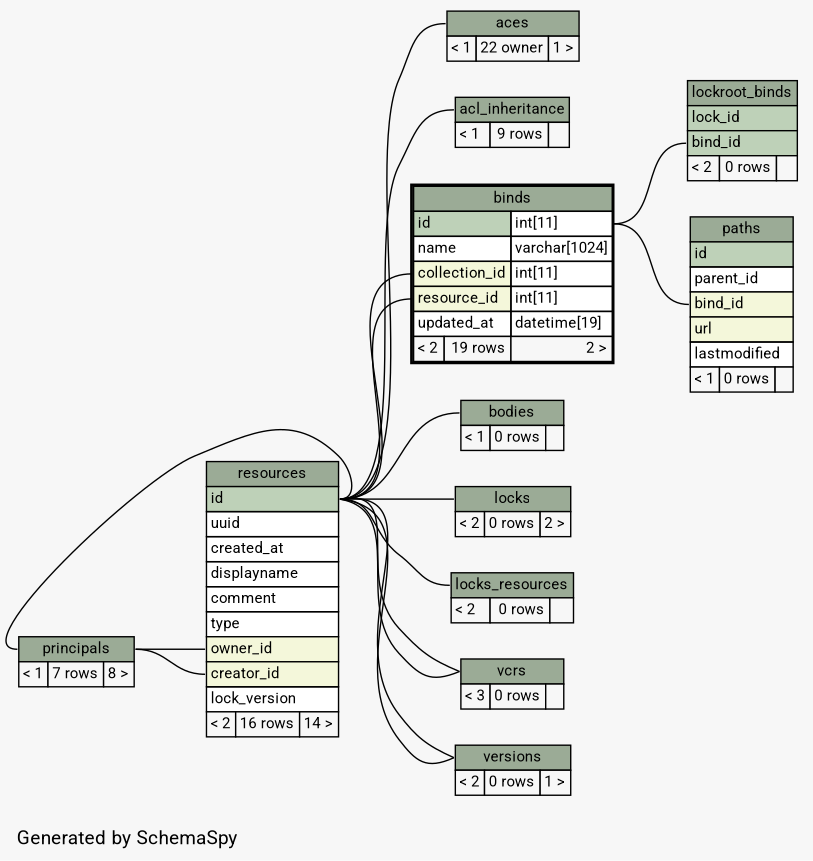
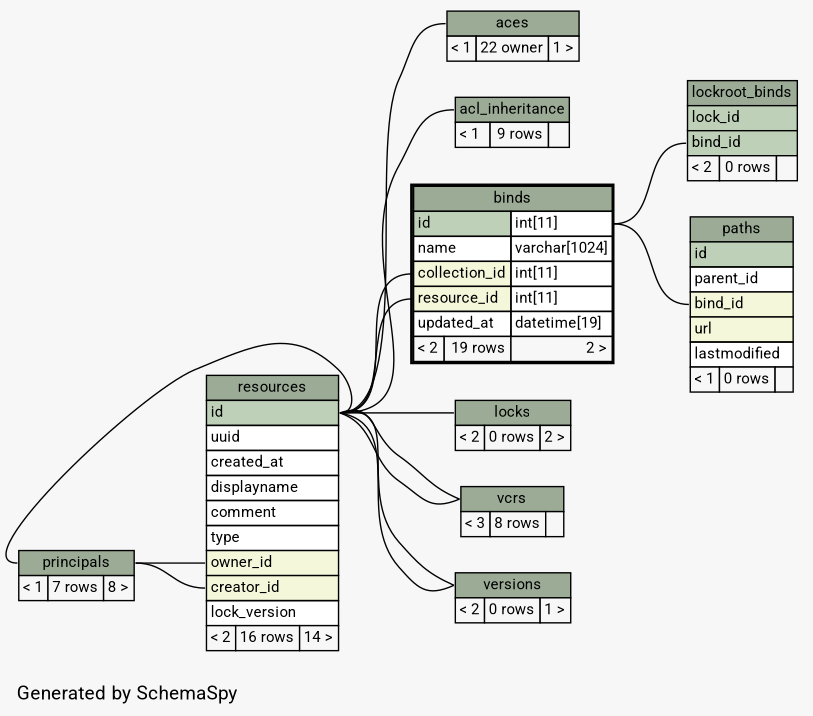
node "bodies": removed
node "locks_resources": removed
node "vcrs": text "0 rows" -> "8 rows"
